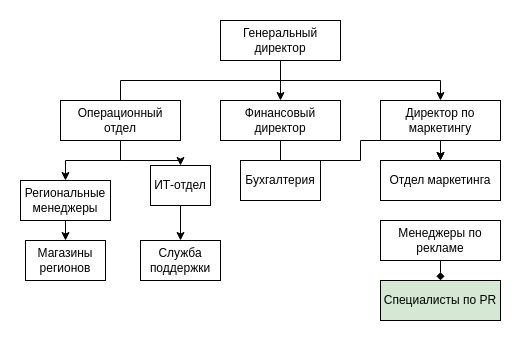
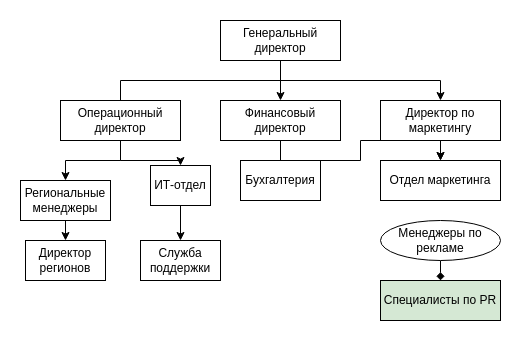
node "Операционный отдел": label "Операционный отдел" -> "Операционный директор"
node "Менеджеры по рекламе": shape rectangle -> ellipse
node "Магазины регионов": label "Магазины регионов" -> "Директор регионов"
